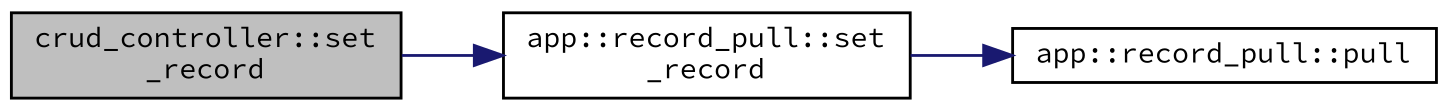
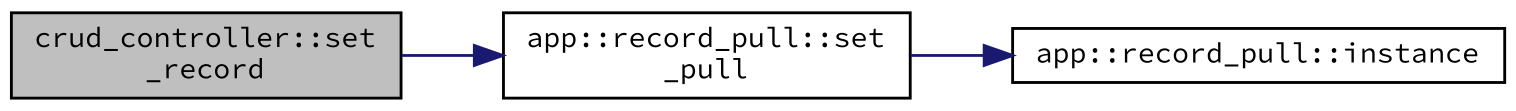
node "app::record_pull::set _record": label "app::record_pull::set _record" -> "app::record_pull::set _pull"
node "app::record_pull::pull": label "app::record_pull::pull" -> "app::record_pull::instance"
